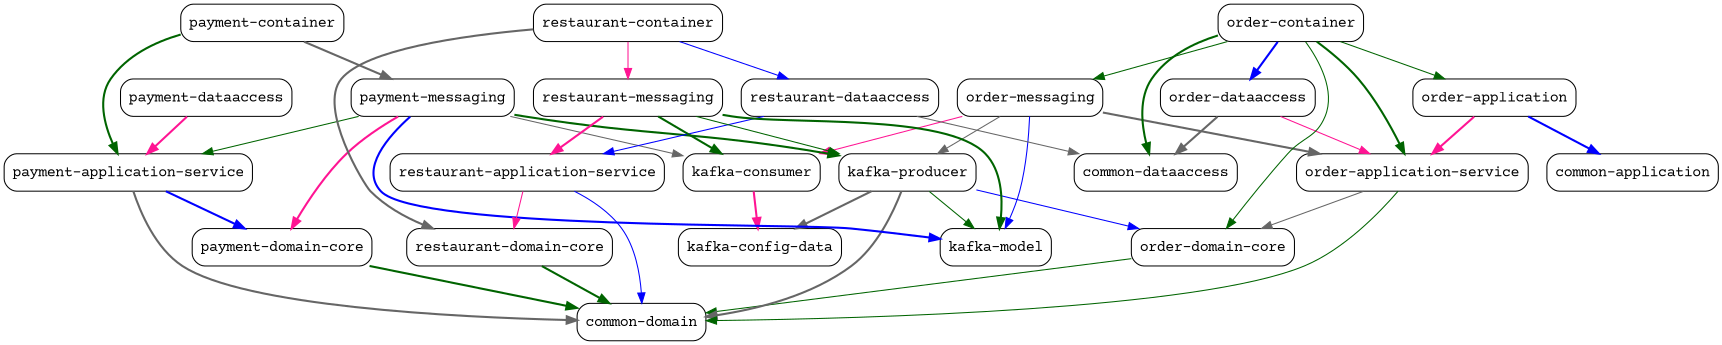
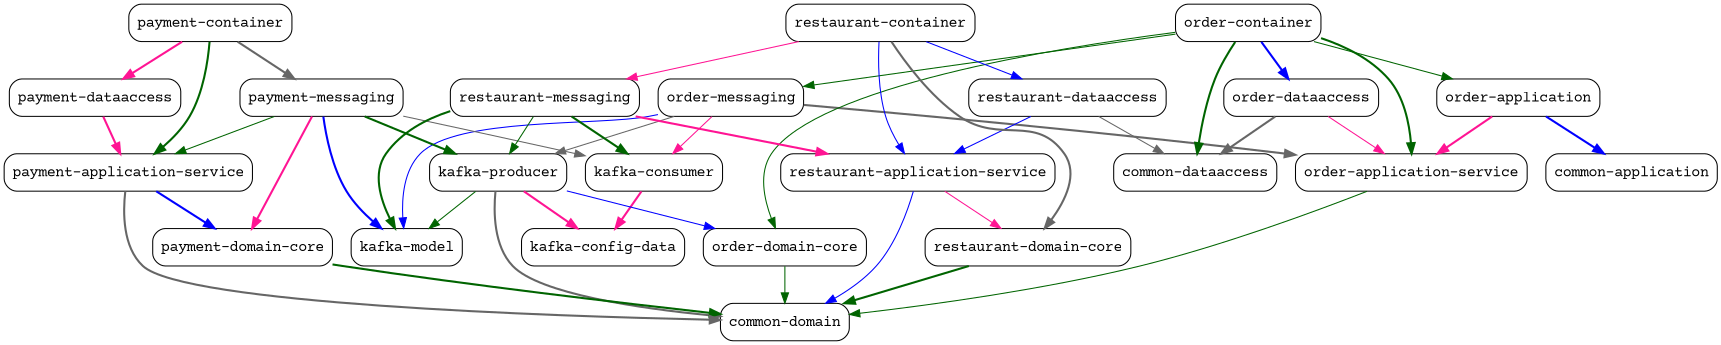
edge "payment-container" -> "payment-dataaccess": added
edge "restaurant-container" -> "restaurant-application-service": added
edge "kafka-producer" -> "kafka-config-data": color gray40 -> deeppink
edge "order-application-service" -> "order-domain-core": removed
